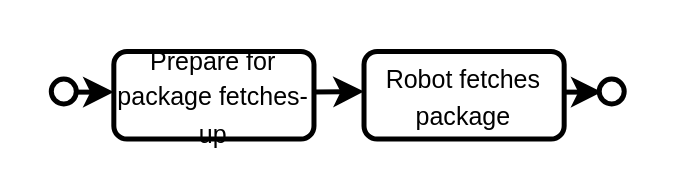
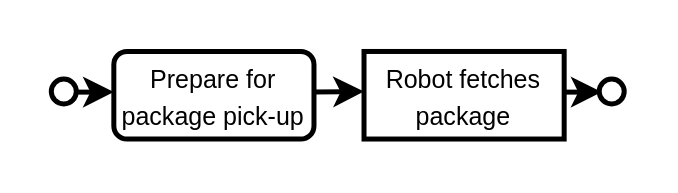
node "Robot fetches package": shape rounded rectangle -> rectangle
node "Prepare for package fetches-up": label "Prepare for package fetches-up" -> "Prepare for package pick-up"
